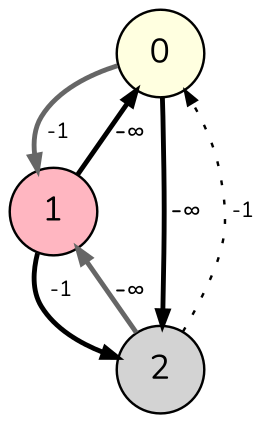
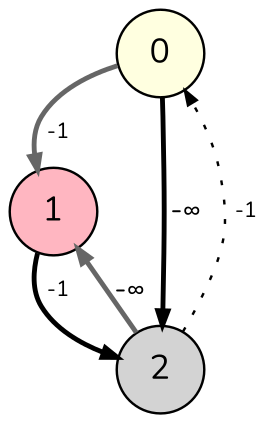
edge "1" -> "0": removed, label "-∞"
edge "2" -> "0": label " -1" -> "  -1"
edge "1" -> "2": label "  -1" -> " -1"
